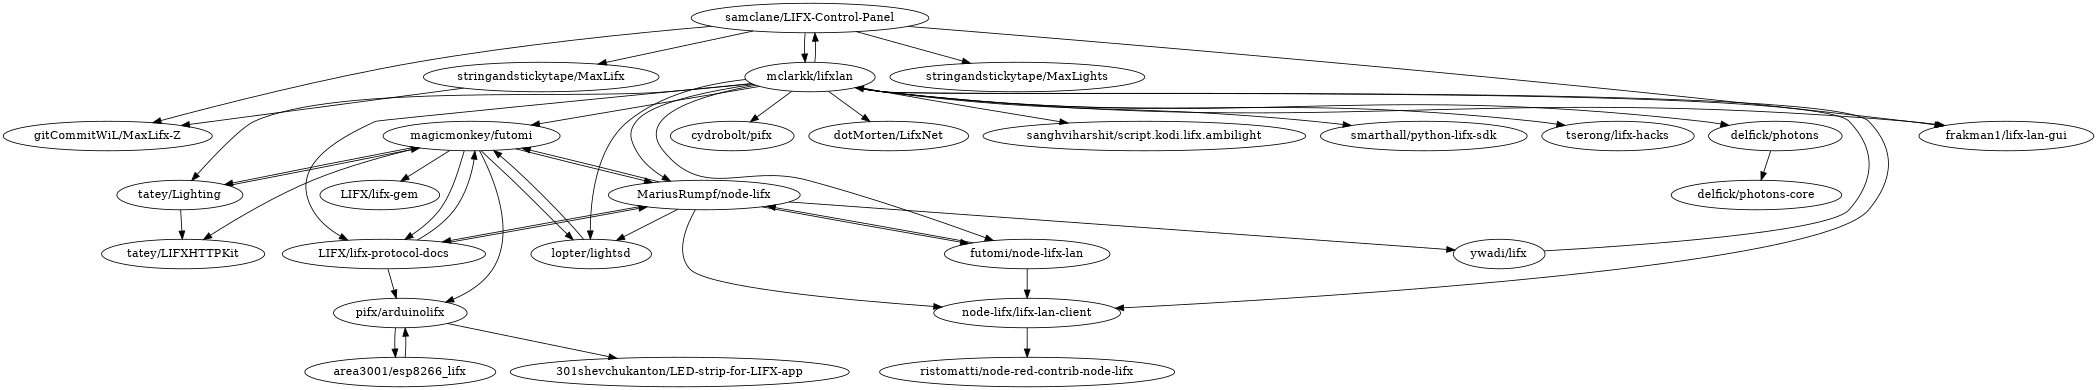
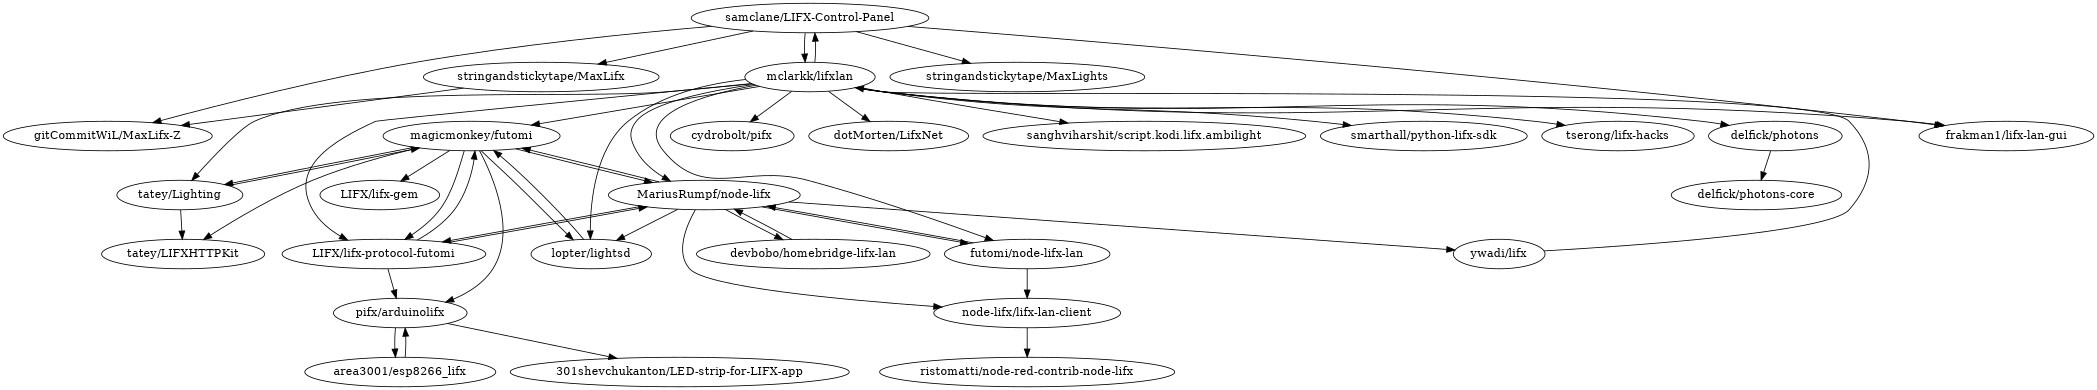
edge "mclarkk/lifxlan" -> "node-lifx/lifx-lan-client": removed
node "LIFX/lifx-protocol-docs": label "LIFX/lifx-protocol-docs" -> "LIFX/lifx-protocol-futomi"
node "devbobo/homebridge-lifx-lan": added
